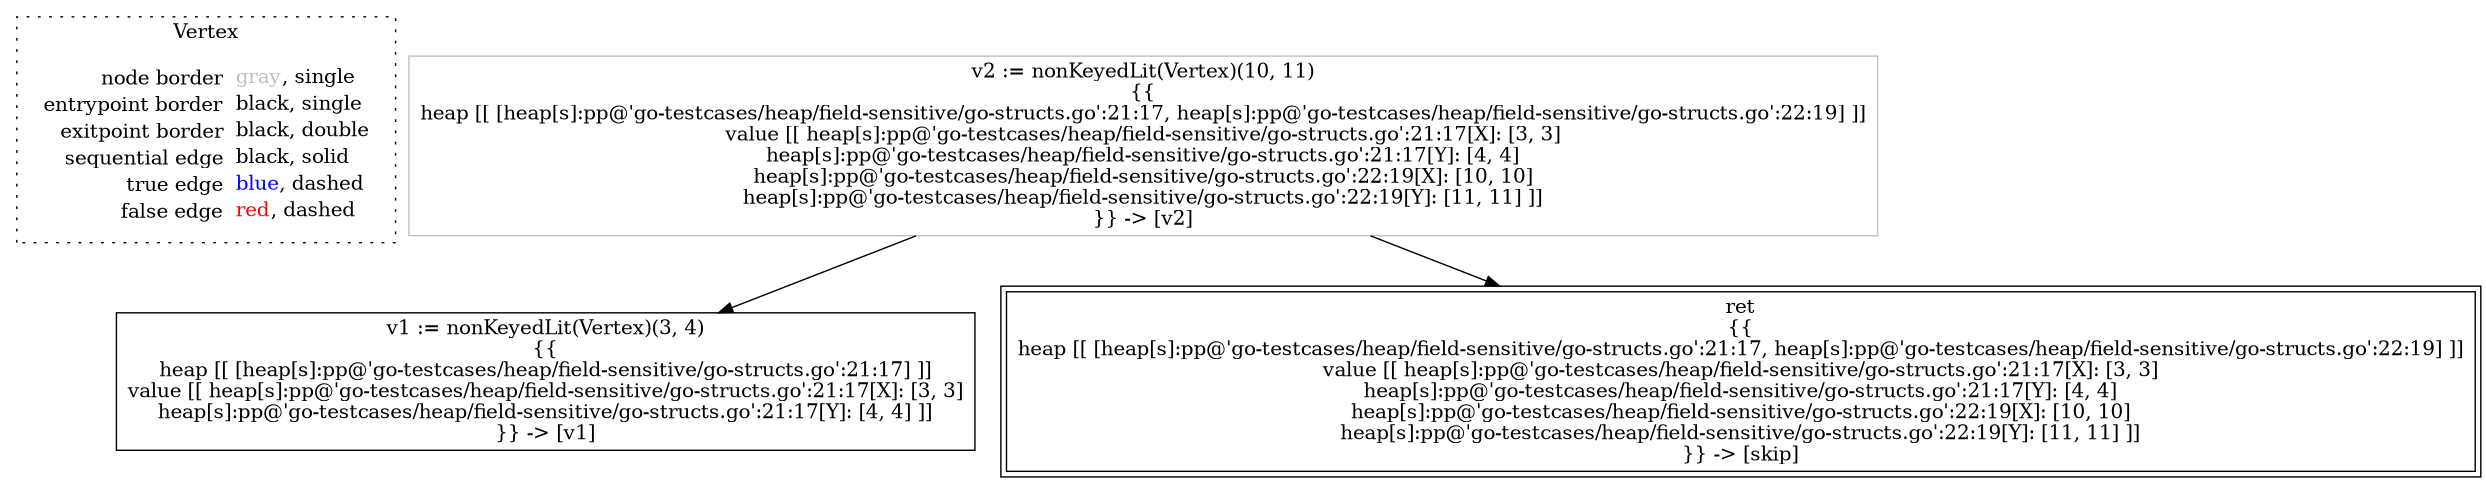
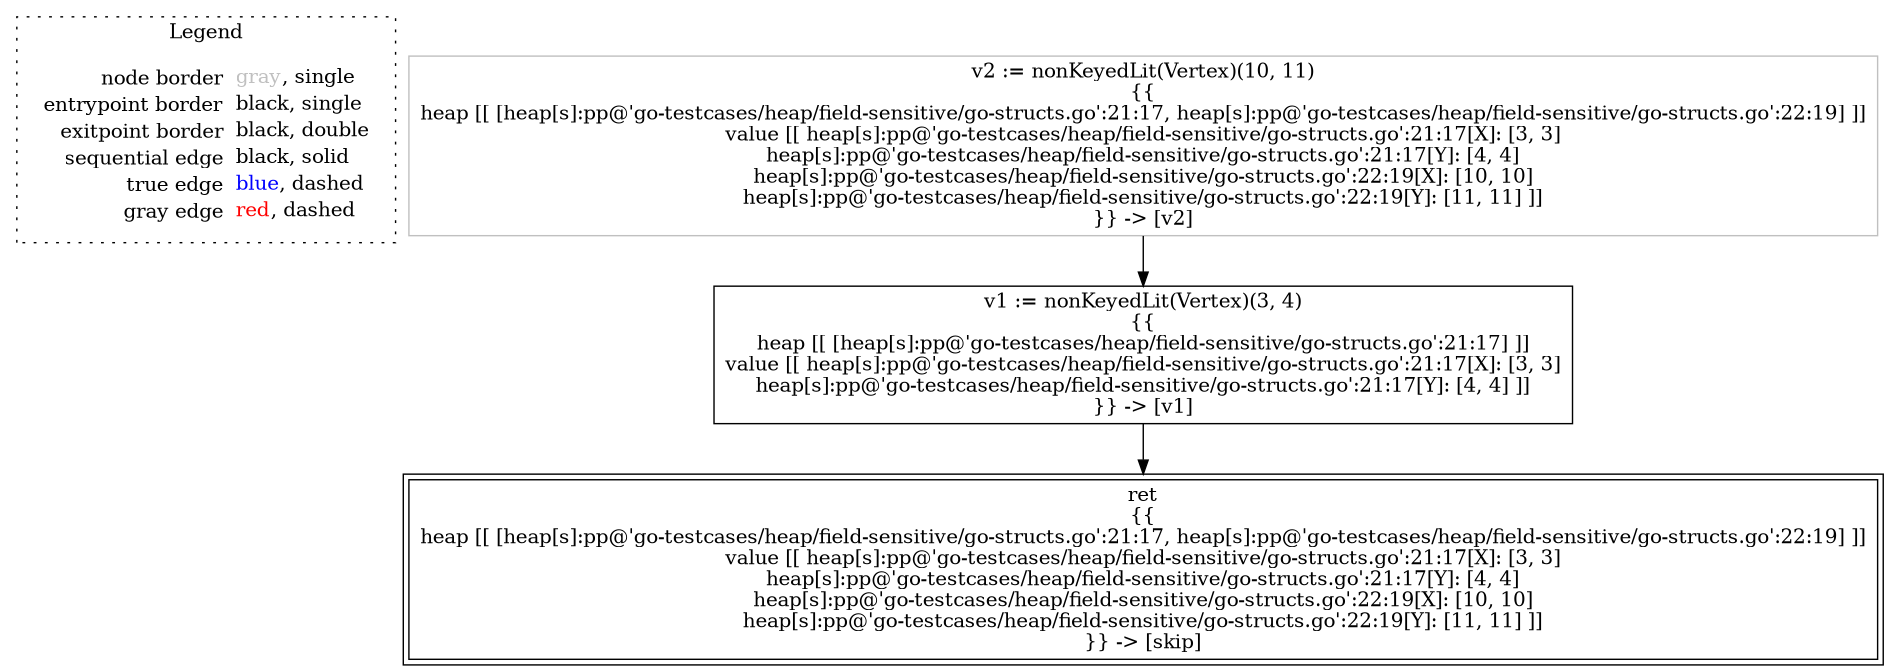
cluster "Vertex": label "Vertex" -> "Legend"
node "node border": text "false edge" -> "gray edge"
edge "v2 := nonKeyedLit(Vertex)(10, 11)" -> "ret": now "v1 := nonKeyedLit(Vertex)(3, 4)" -> "ret"
